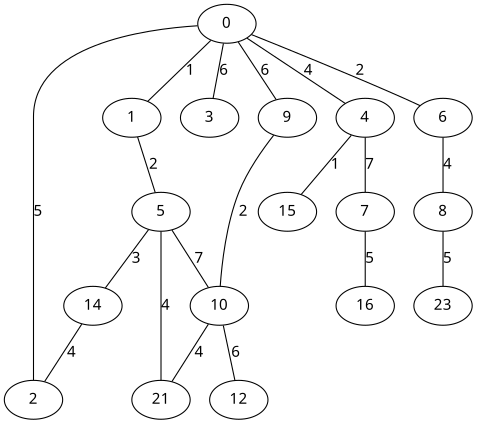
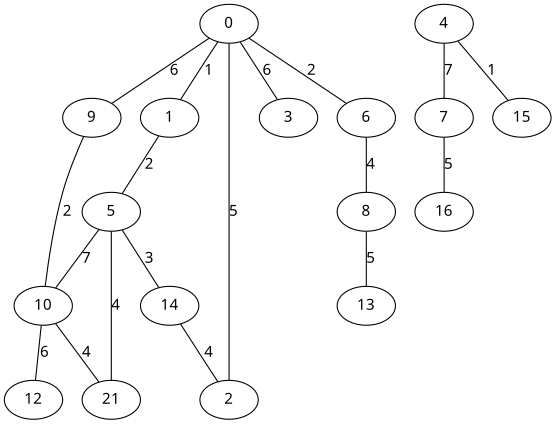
edge "0" -- "4": removed, label "4"
node "23": label "23" -> "13"
